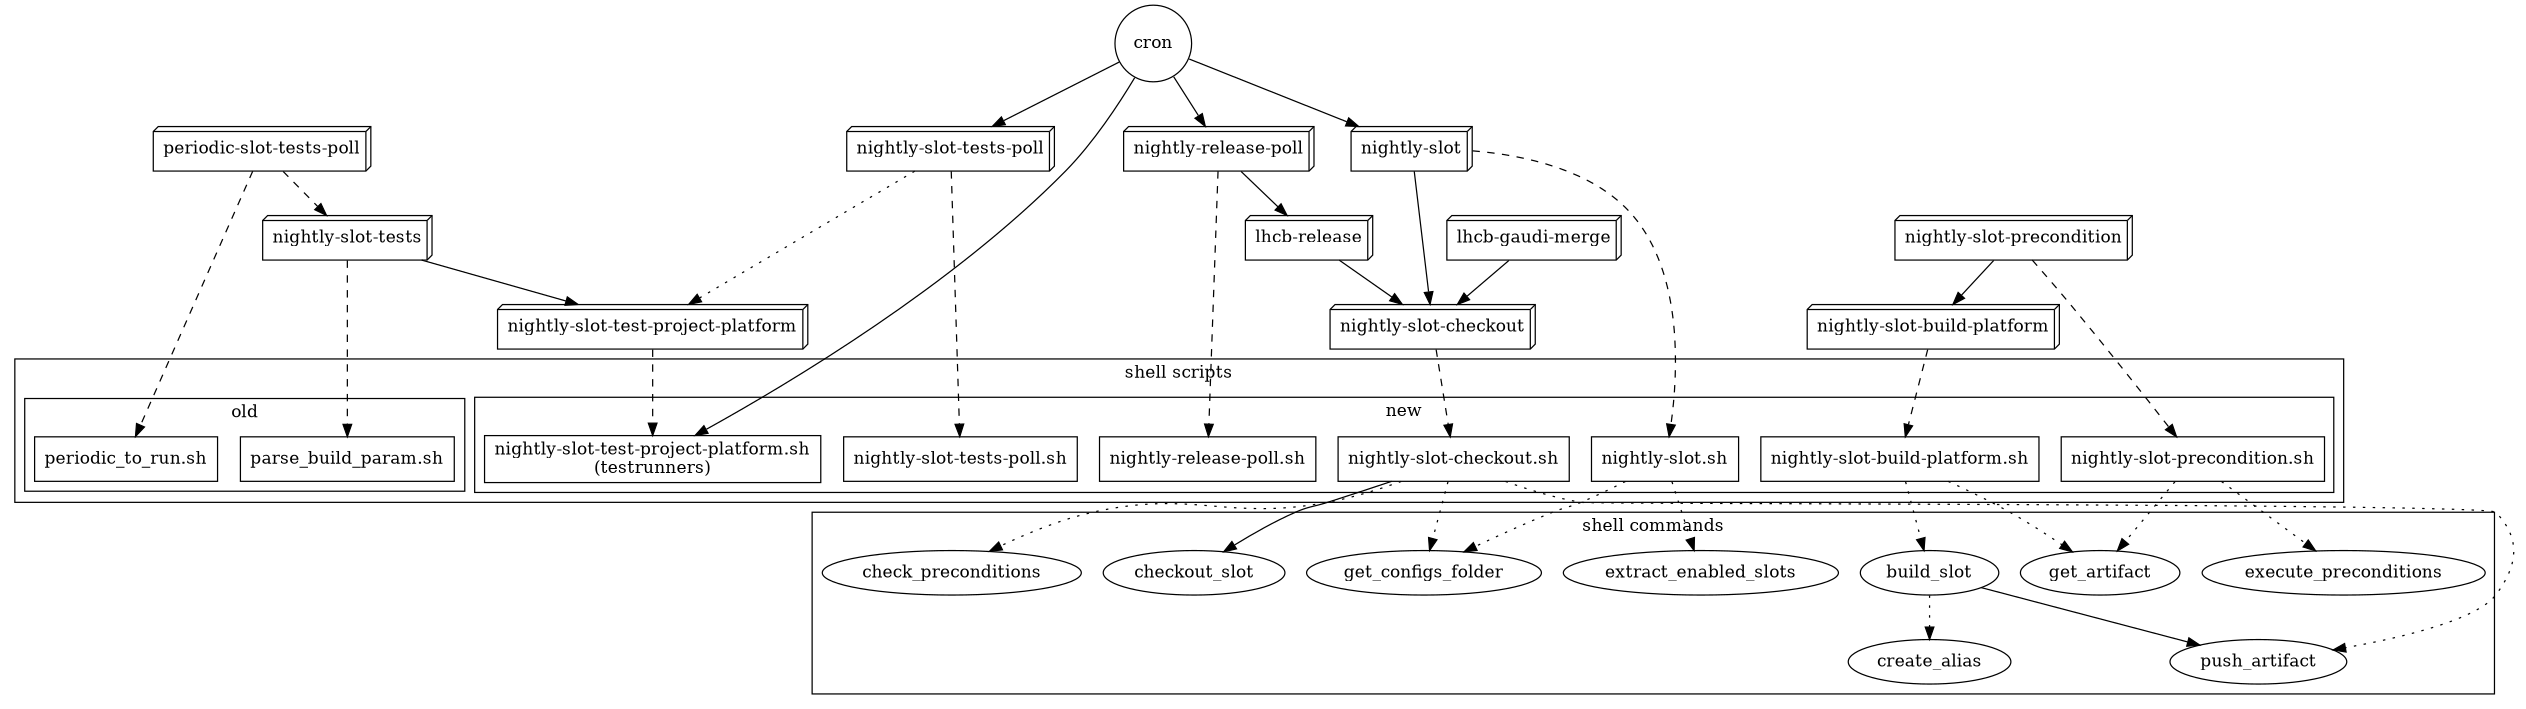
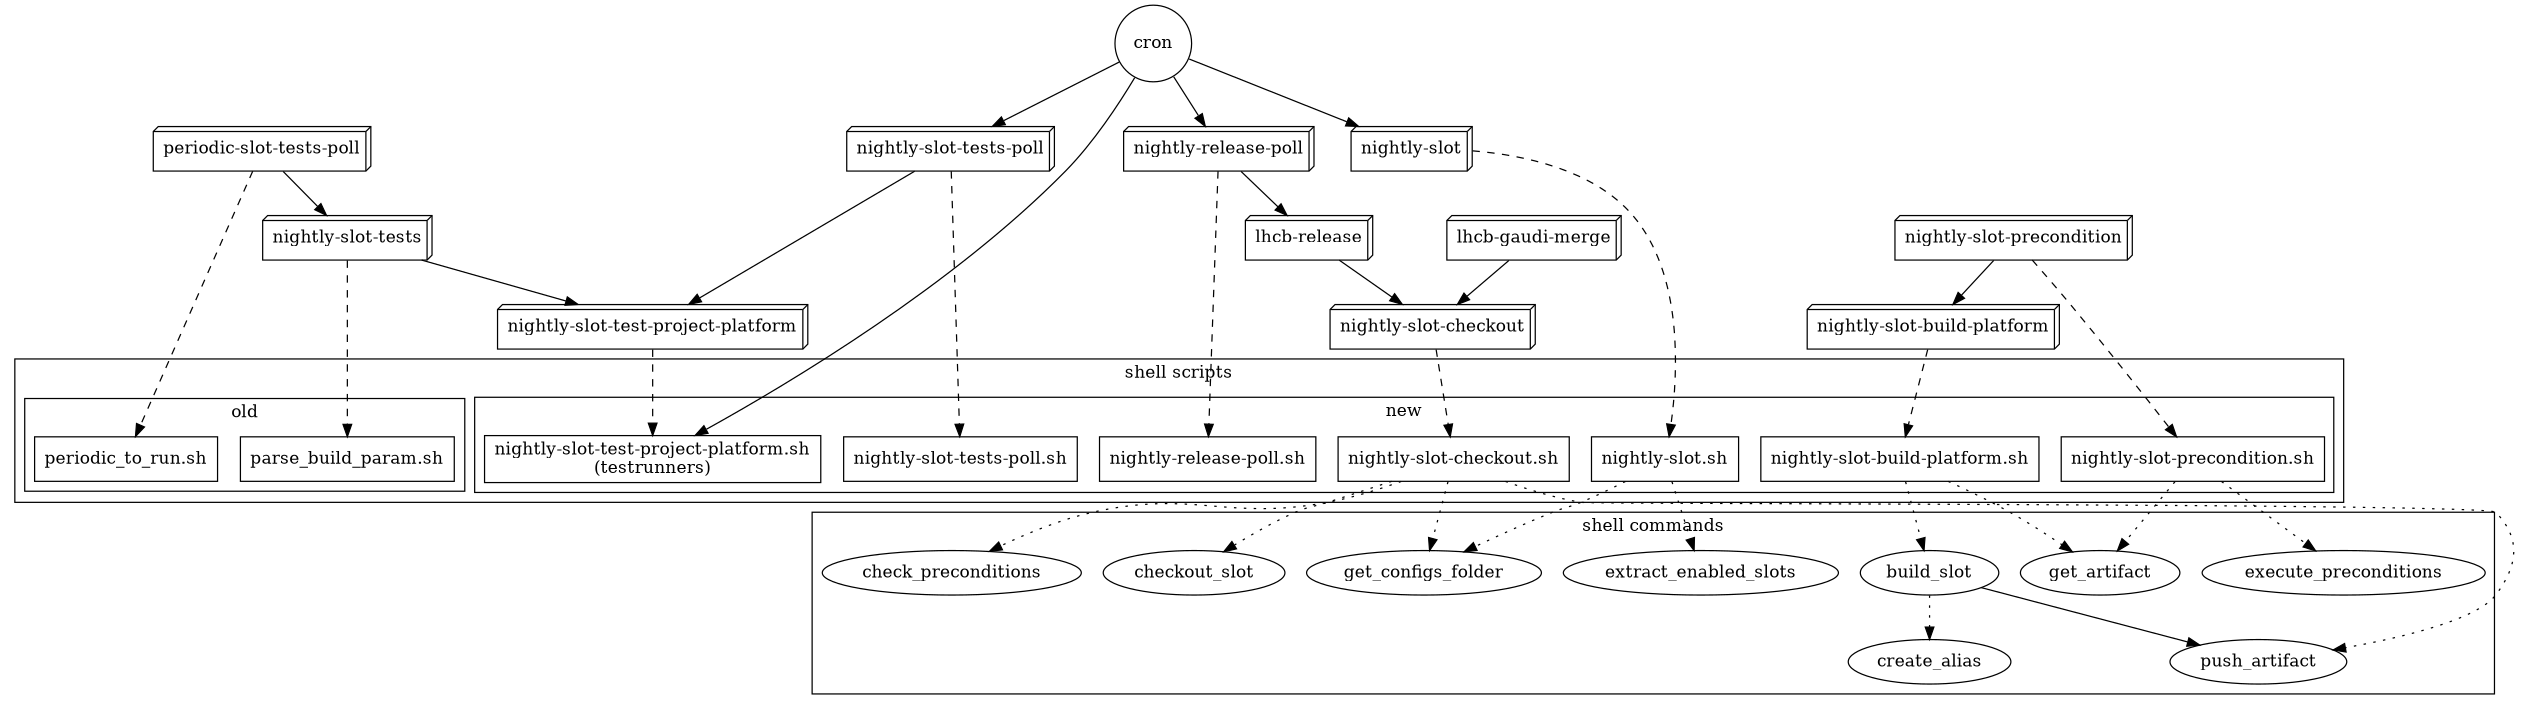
edge "periodic-slot-tests-poll" -> "nightly-slot-tests": style dashed -> solid
edge "nightly-slot" -> "nightly-slot-checkout": removed
edge "nightly-slot-tests-poll" -> "nightly-slot-test-project-platform": style dotted -> solid
edge "nightly-slot-checkout.sh" -> "checkout_slot": style solid -> dotted
